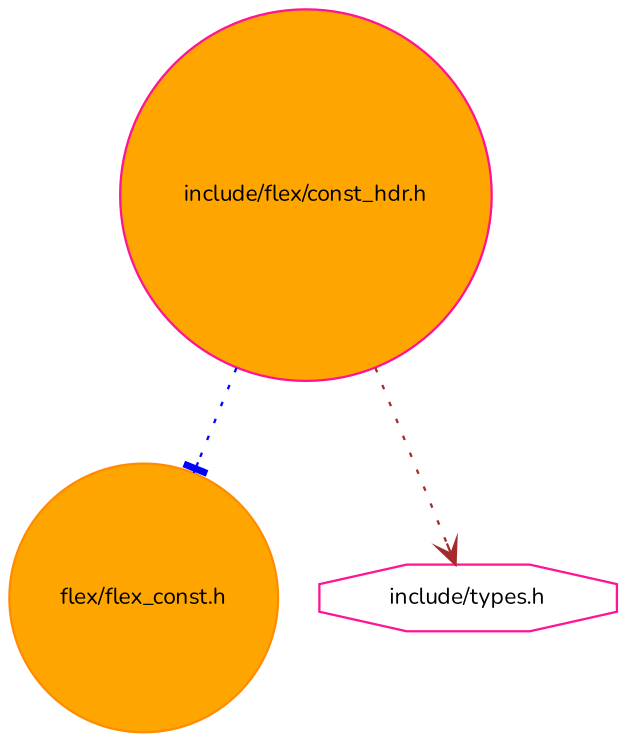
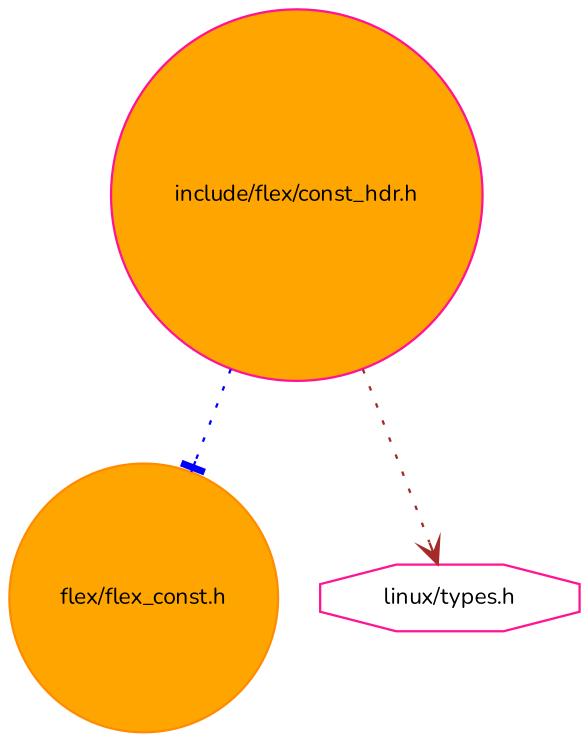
node "include/types.h": label "include/types.h" -> "linux/types.h"
